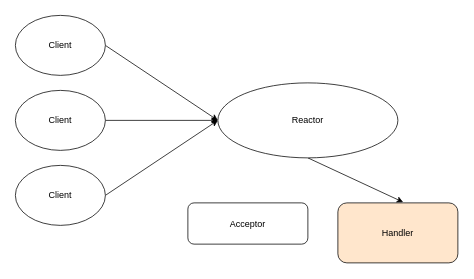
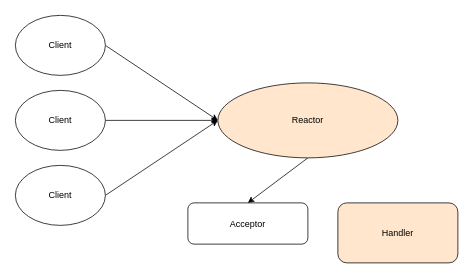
node "Reactor": fillcolor #ffffff -> #ffe6cc
edge "Reactor" -> "Handler": removed
edge "Reactor" -> "Acceptor": added
